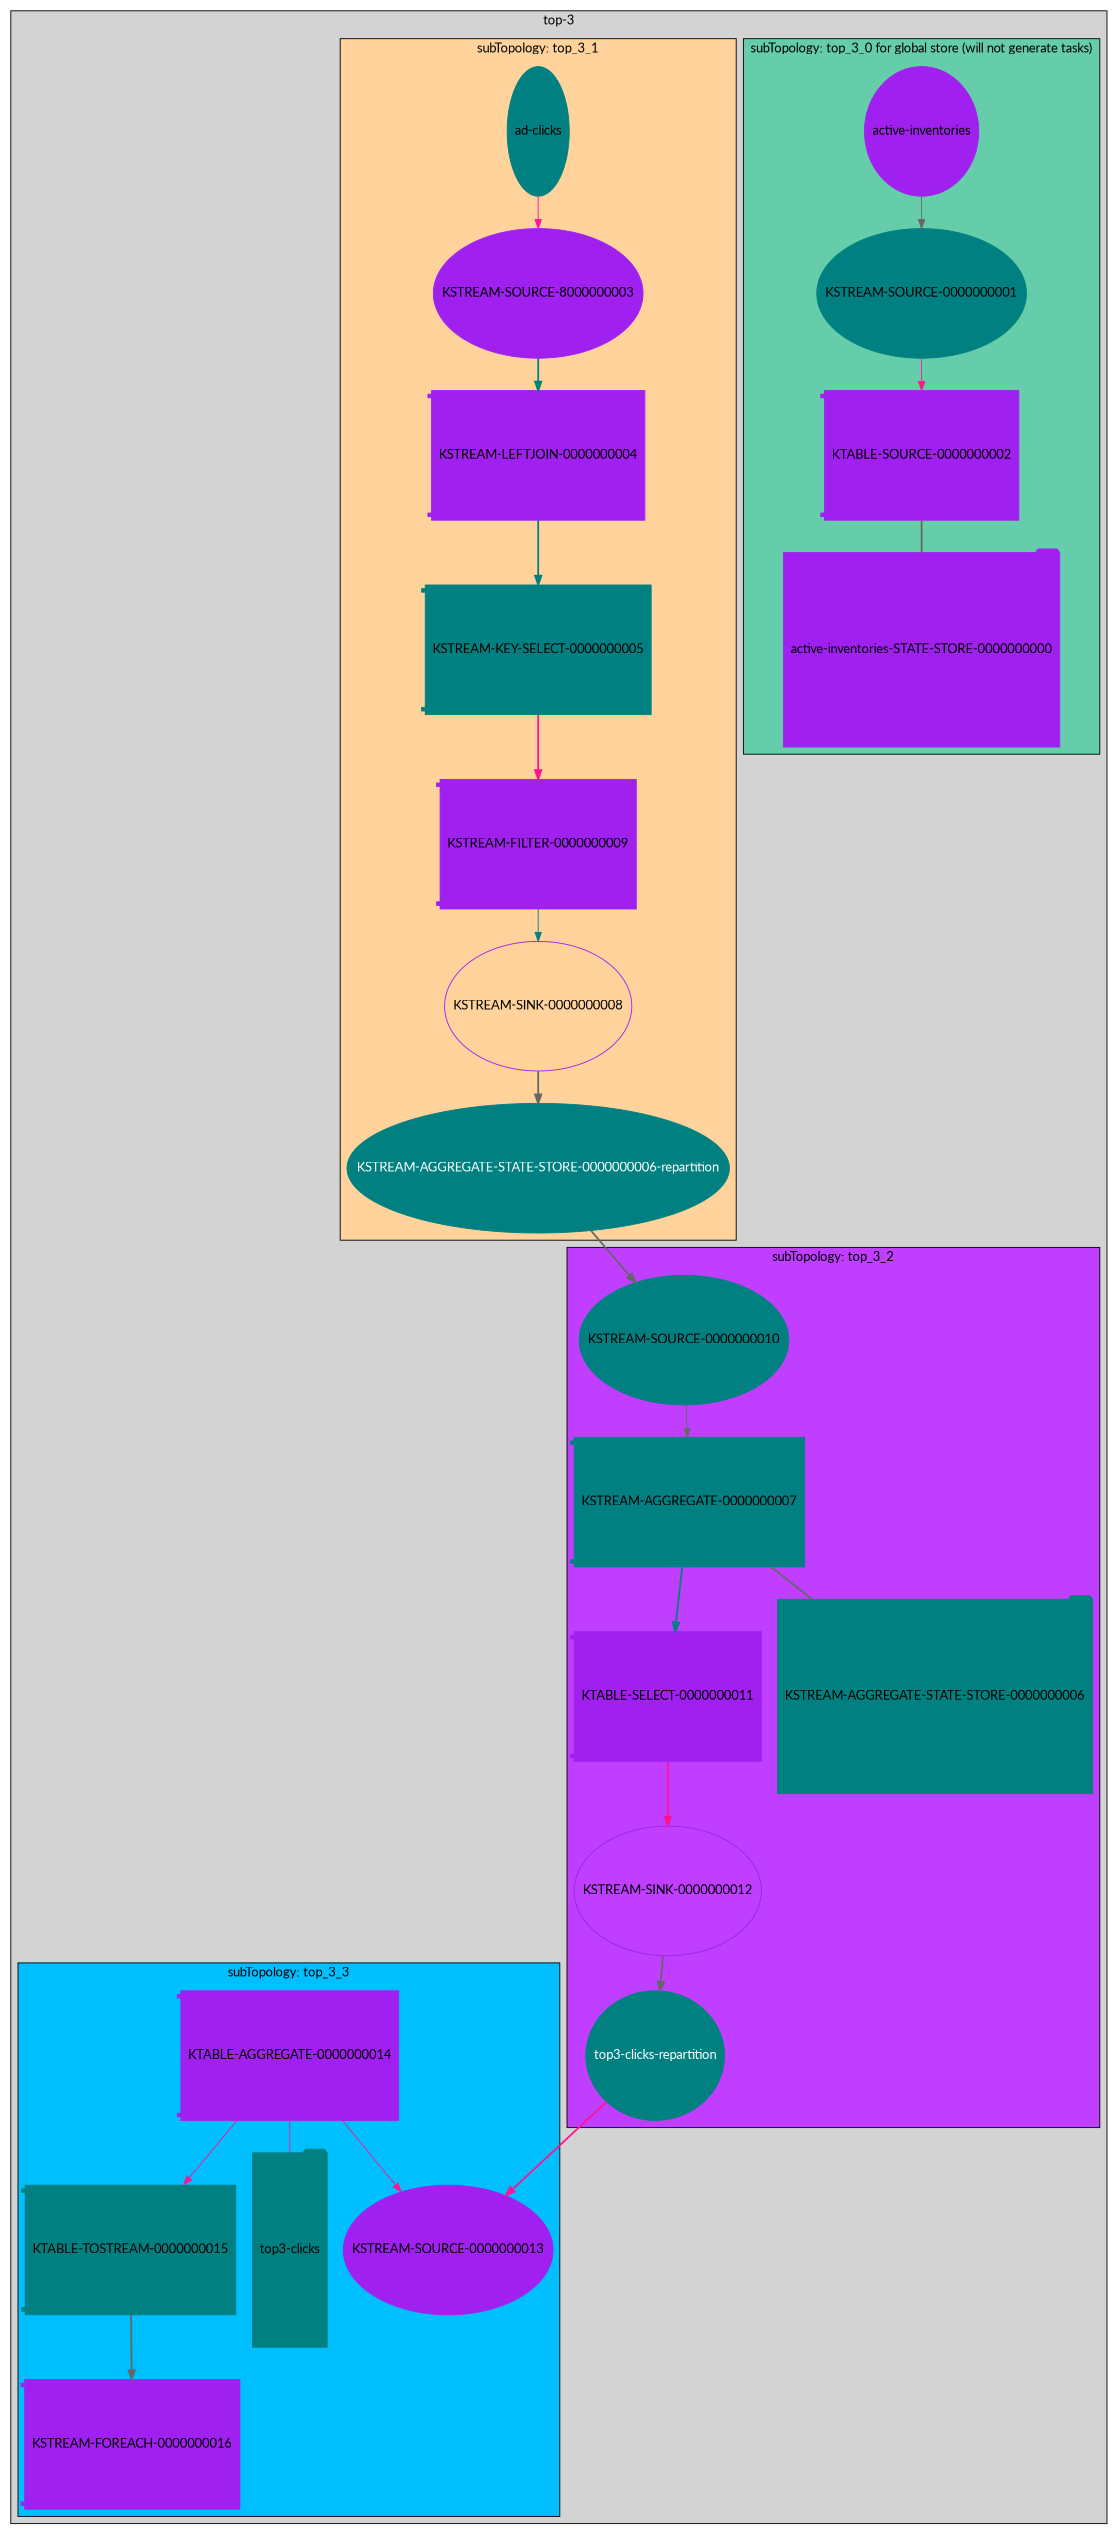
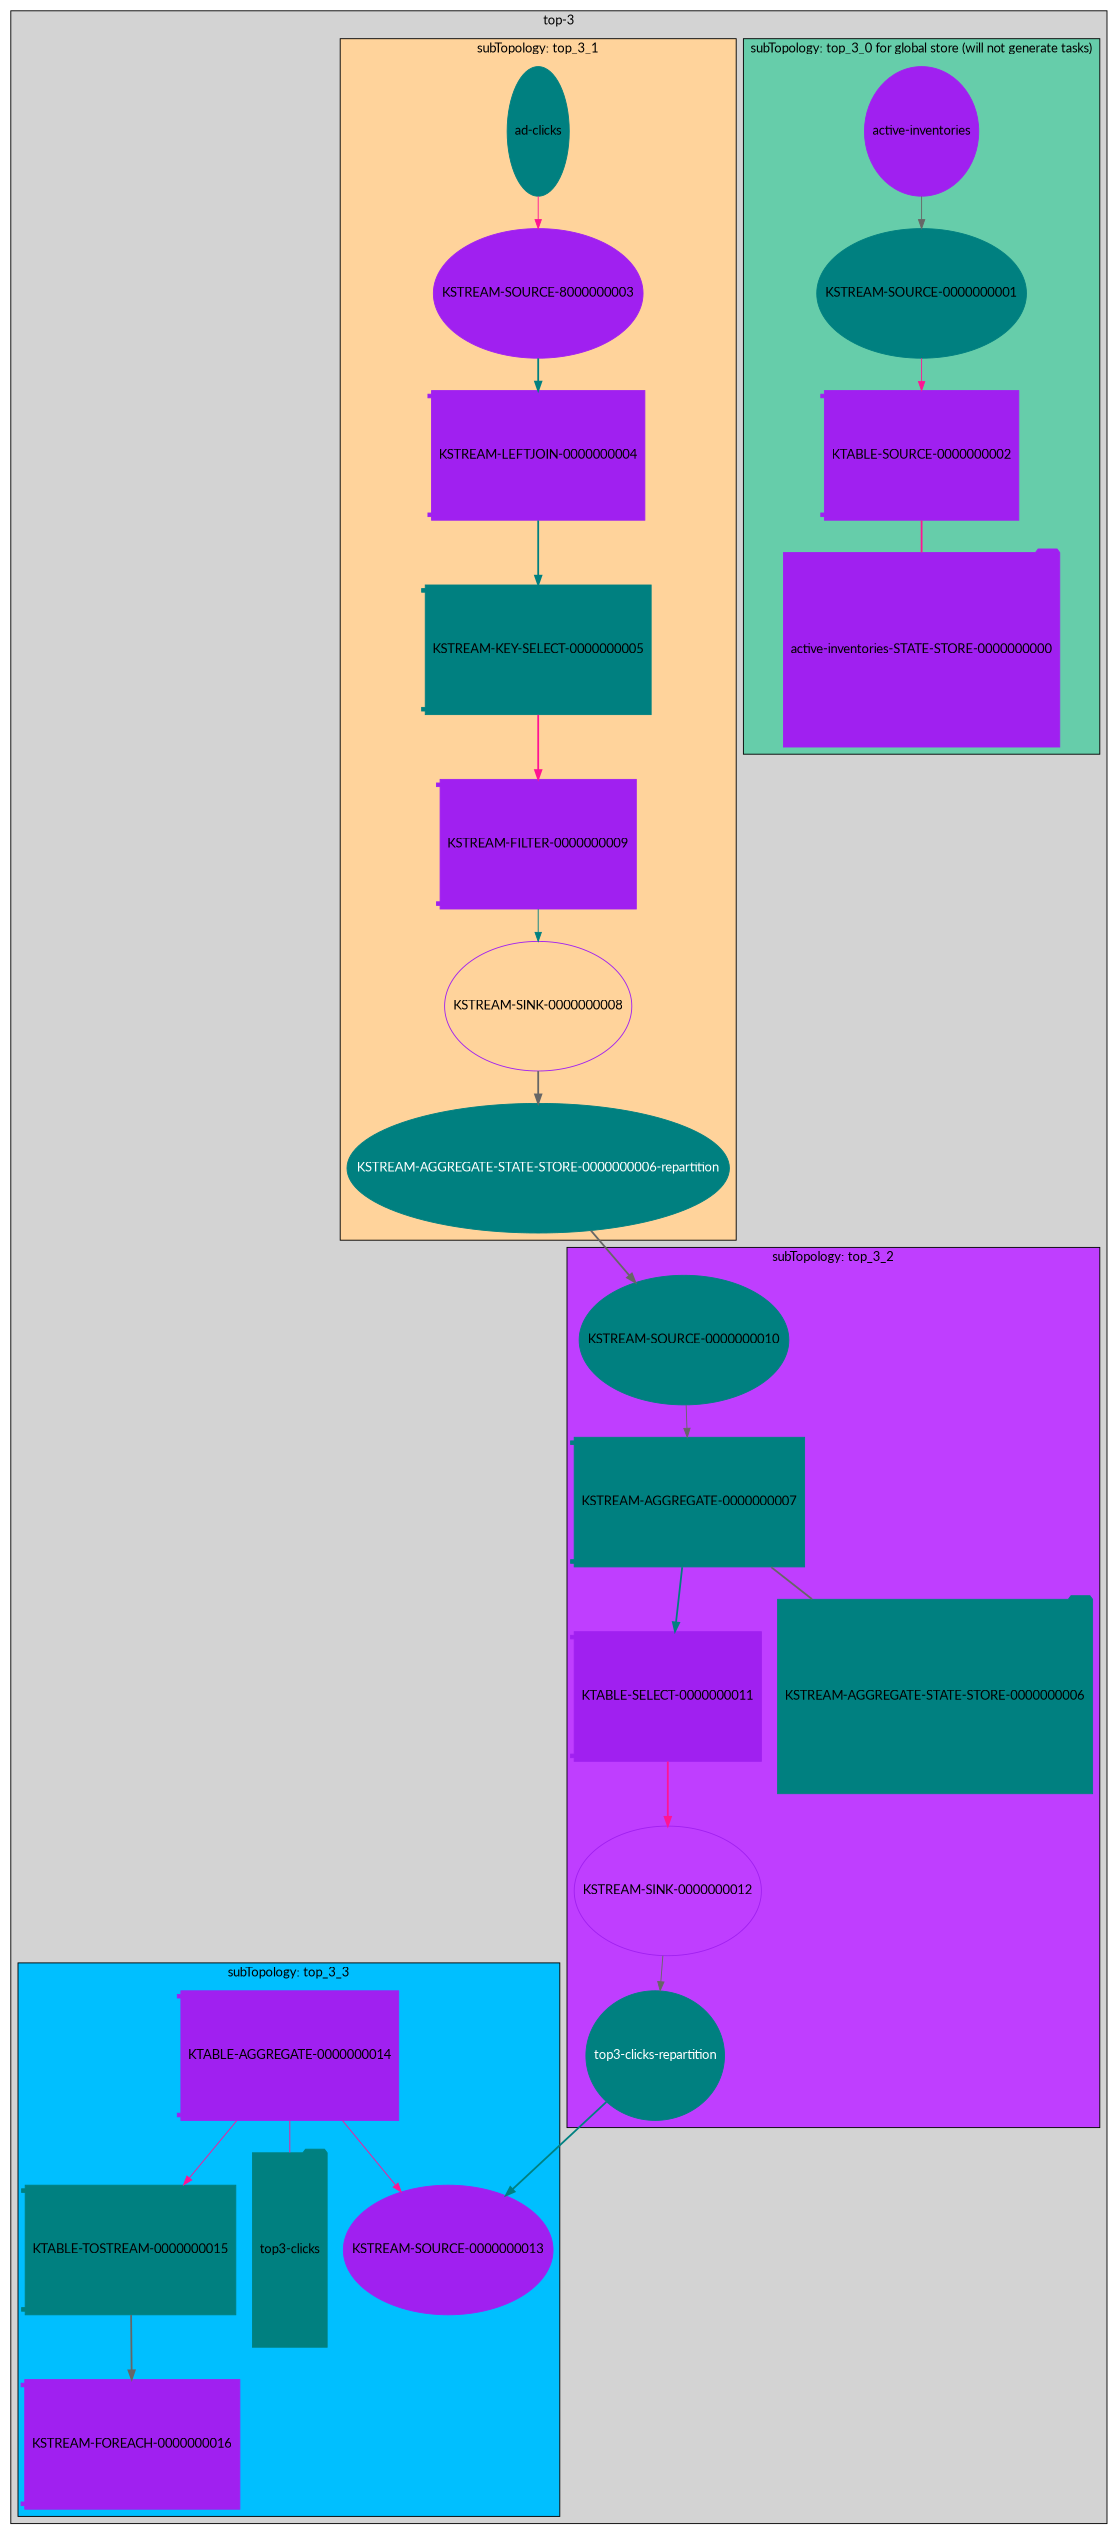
edge "KTABLE-SOURCE-0000000002" -- "active-inventories-STATE-STORE-0000000000": color gray40 -> deeppink
edge "KSTREAM-SINK-0000000012" -> "top3-clicks-repartition": style bold -> solid
edge "top3-clicks-repartition" -> "KSTREAM-SOURCE-0000000013": color deeppink -> teal
